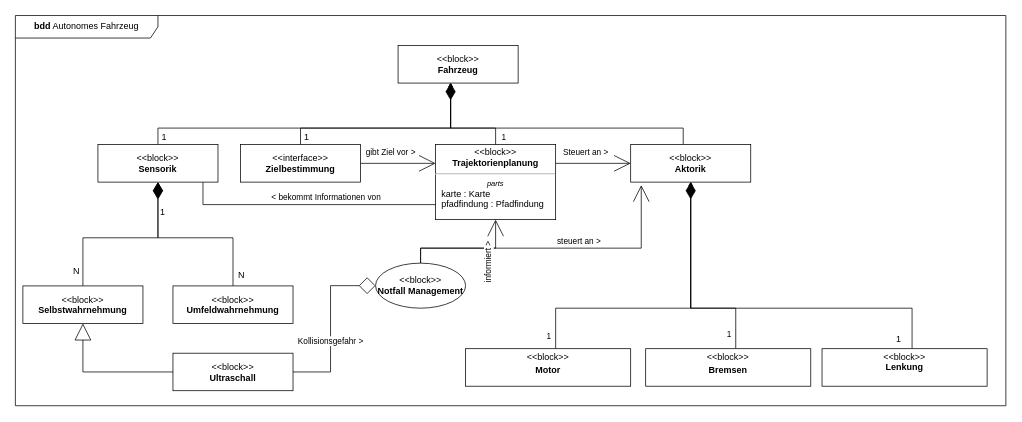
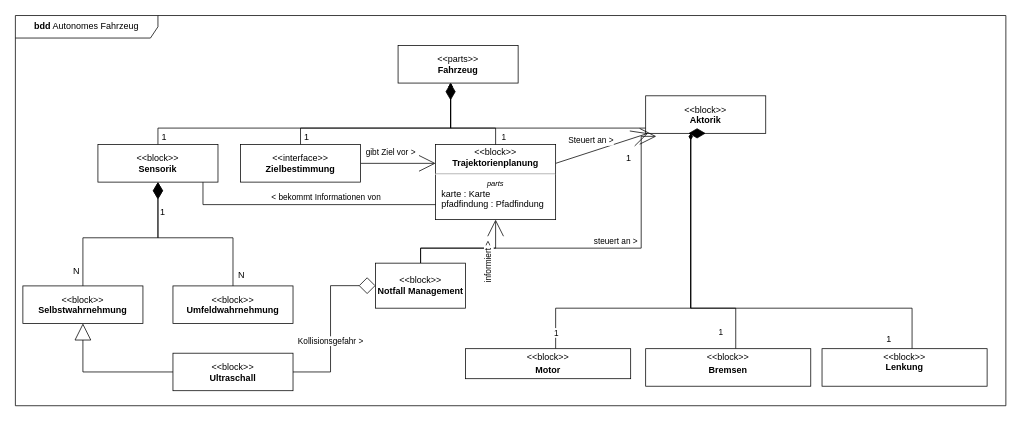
node "<<block>> Fahrzeug": label "<<block>> Fahrzeug" -> "<<parts>> Fahrzeug"
node "<<block>> Aktorik": moved (690, 163) -> (705, 114)
node "<<block>> Notfall Management": shape ellipse -> rectangle
node "<<block>> Motor": size 165x38 -> 165x30
